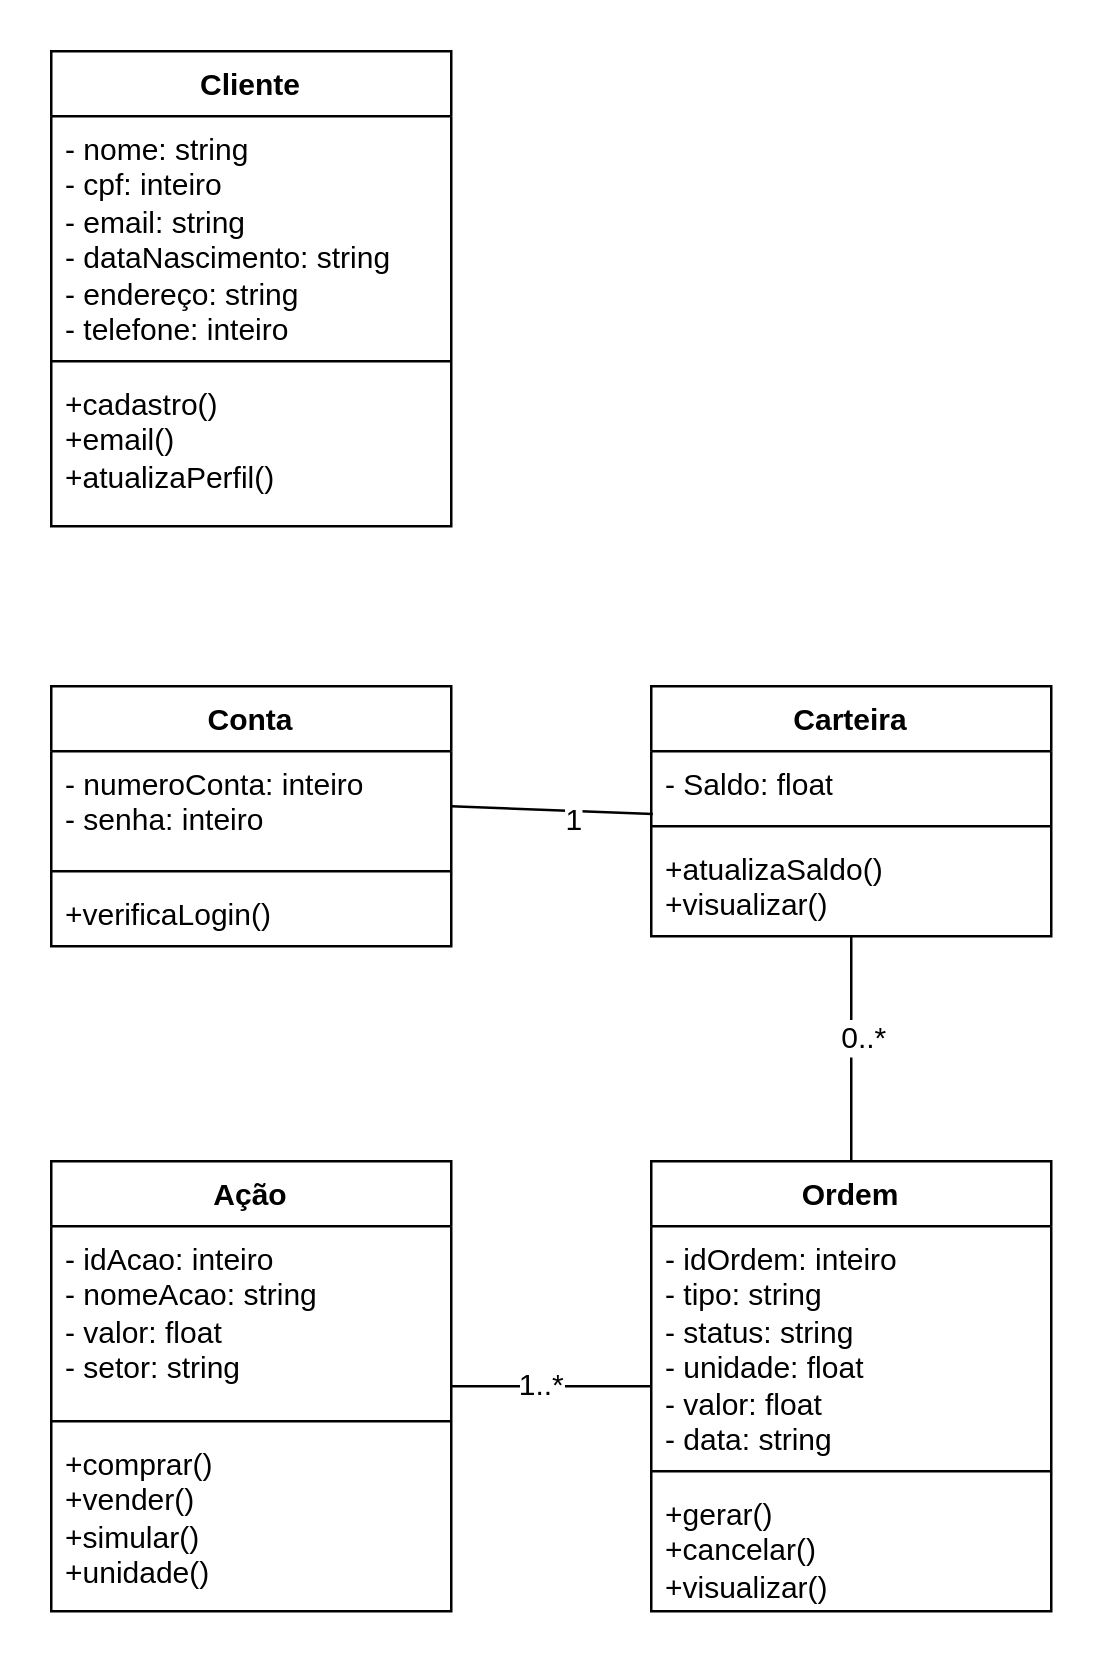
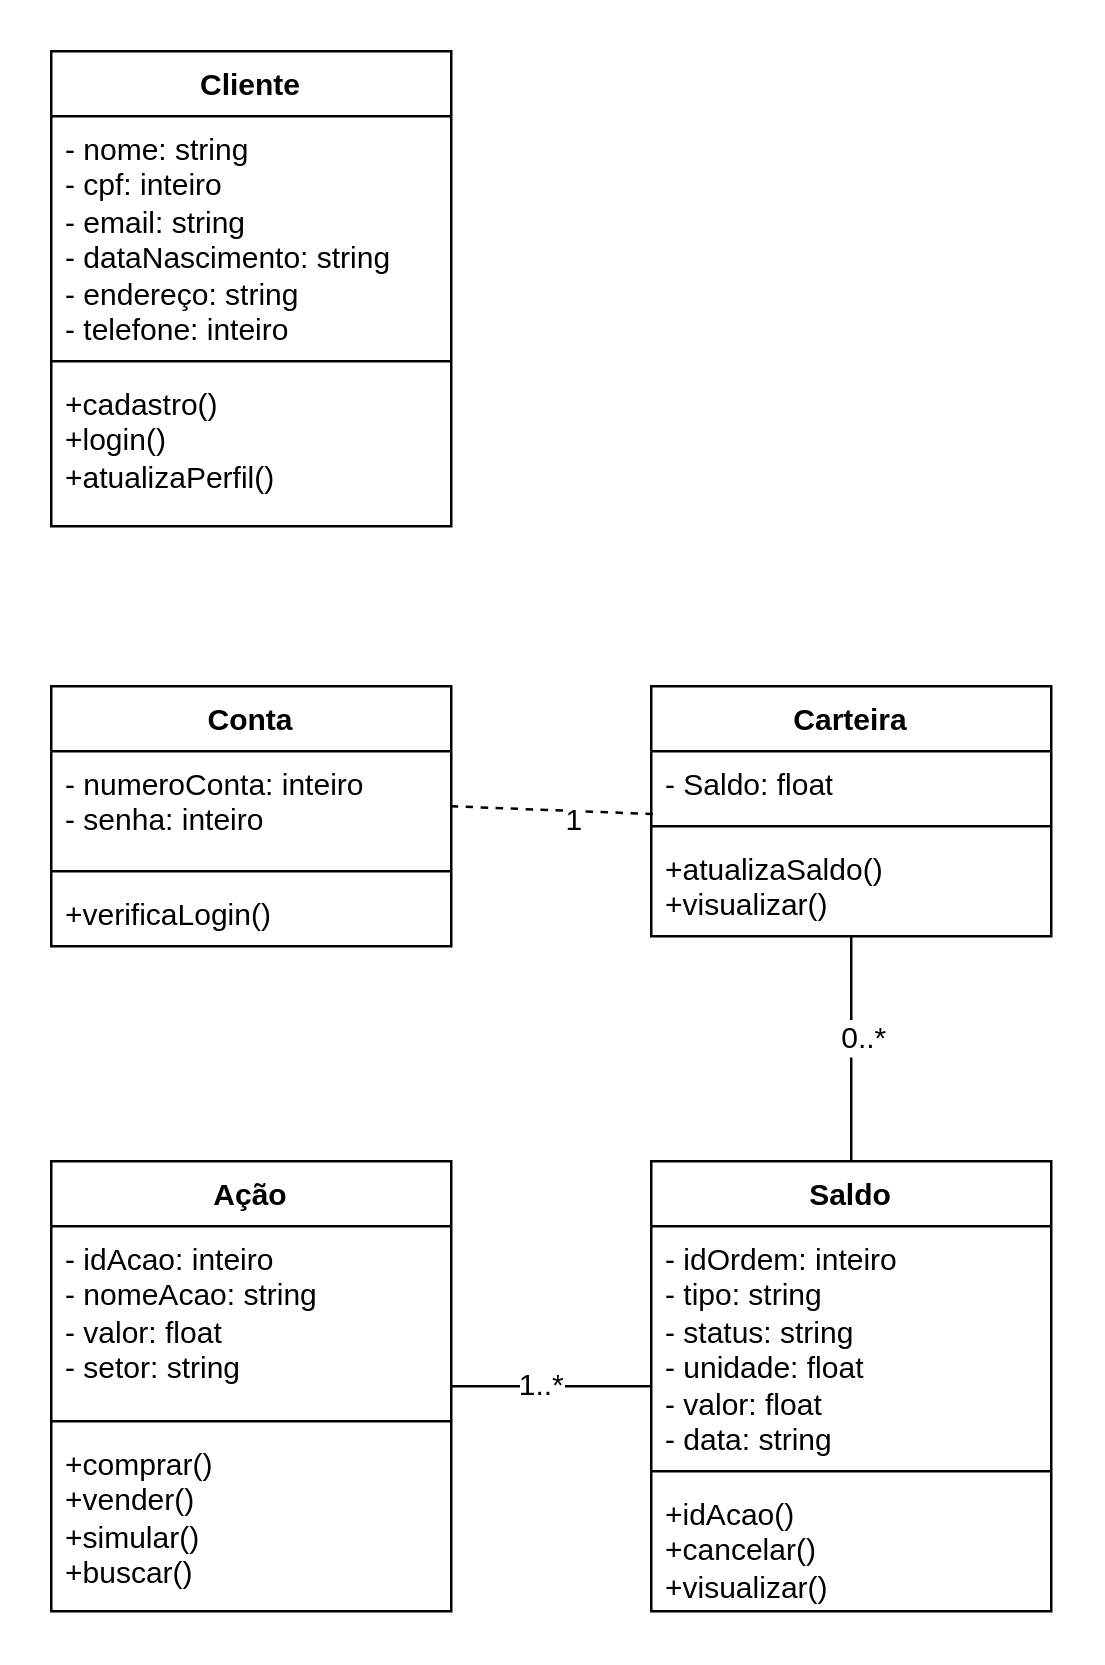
node "+cadastro() +email() +atualizaPerfil()": label "+cadastro() +email() +atualizaPerfil()" -> "+cadastro() +login() +atualizaPerfil()"
edge "- Saldo: float" -- "- numeroConta: inteiro - senha: inteiro": style solid -> dashed
node "Ordem": label "Ordem" -> "Saldo"
node "+comprar() +vender() +simular() +unidade()": label "+comprar() +vender() +simular() +unidade()" -> "+comprar() +vender() +simular() +buscar()"
node "+gerar() +cancelar() +visualizar()": label "+gerar() +cancelar() +visualizar()" -> "+idAcao() +cancelar() +visualizar()"
